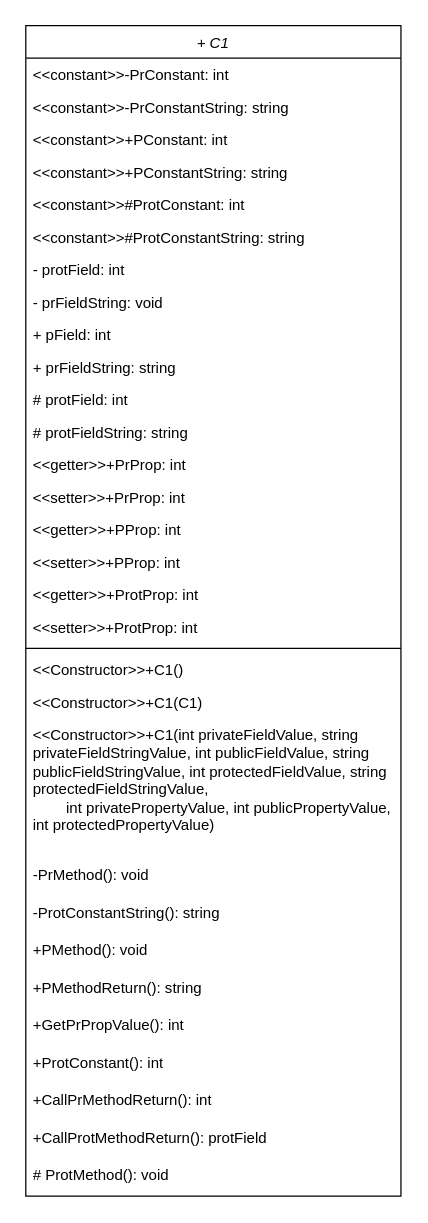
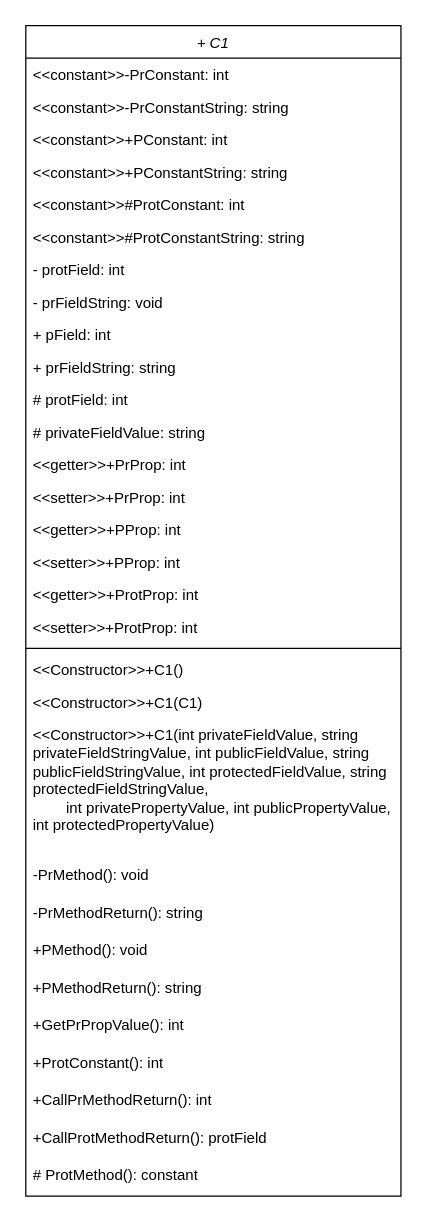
node "# protFieldString: string": label "# protFieldString: string" -> "# privateFieldValue: string"
node "-ProtConstantString(): string": label "-ProtConstantString(): string" -> "-PrMethodReturn(): string"
node "# ProtMethod(): void": label "# ProtMethod(): void" -> "# ProtMethod(): constant"
